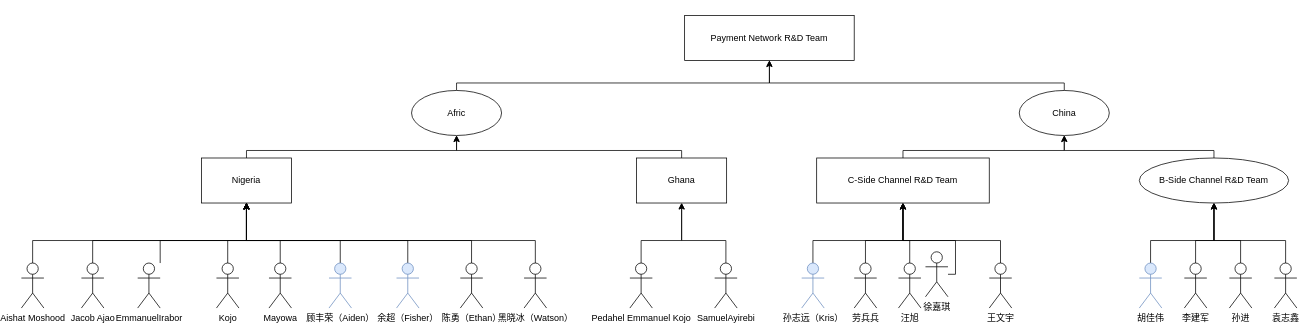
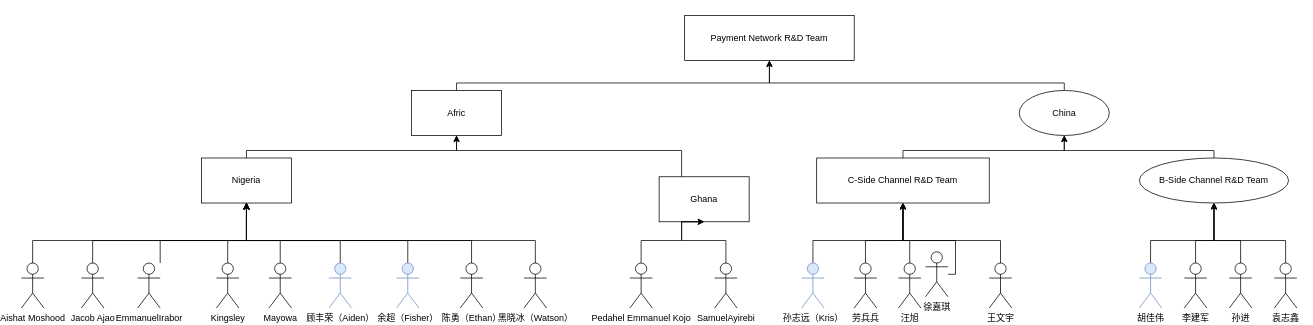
node "Afric": shape ellipse -> rectangle
node "Ghana": moved (681, 180) -> (704, 199)
node "Kojo": label "Kojo" -> "Kingsley"
